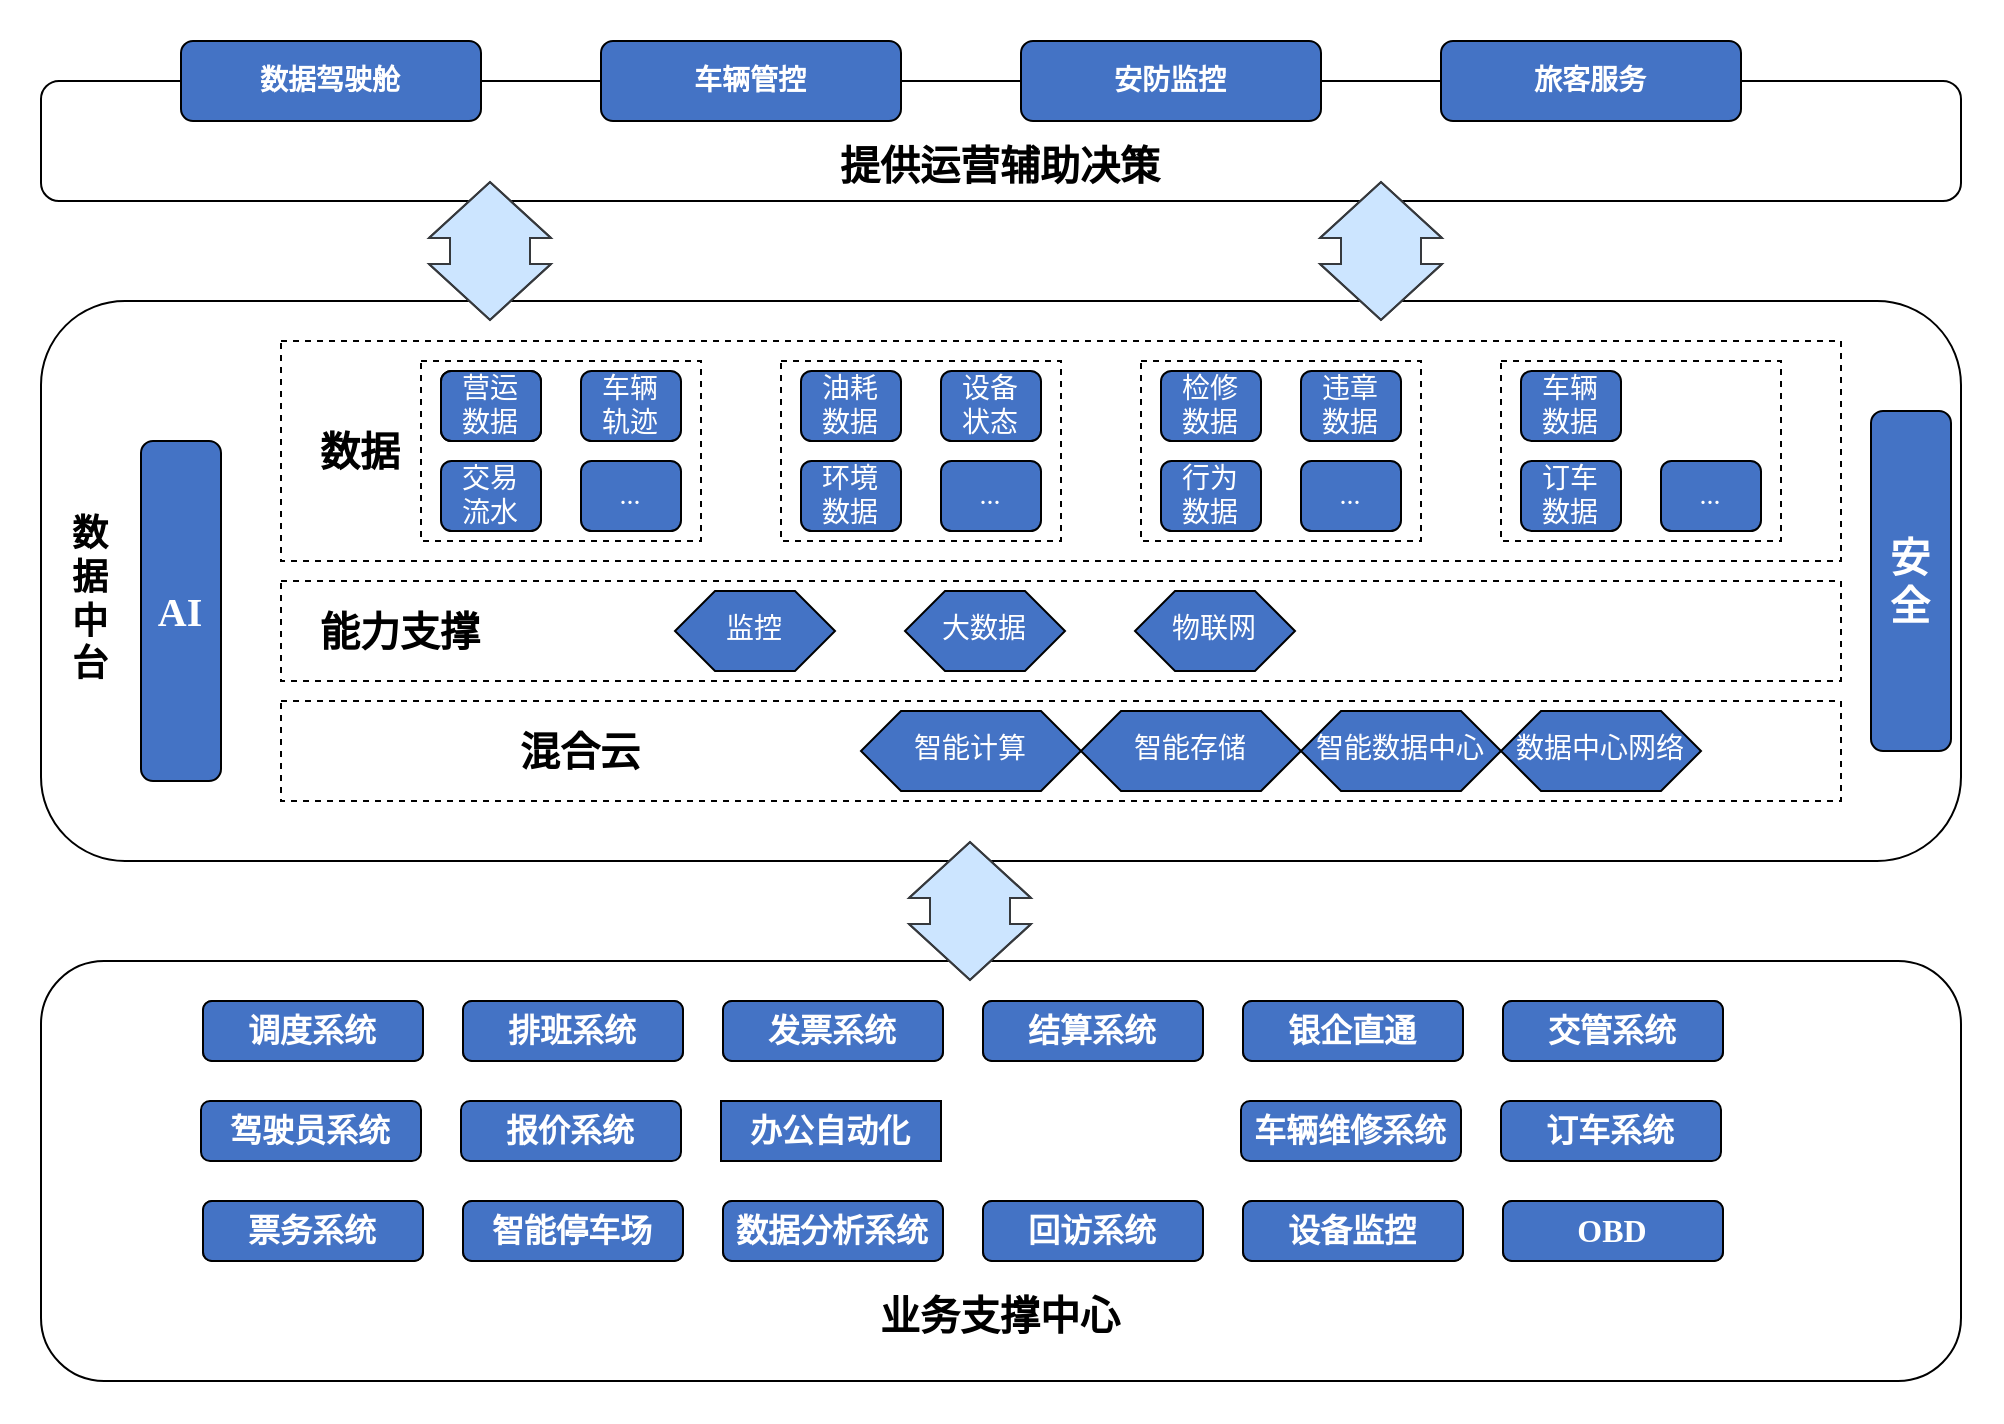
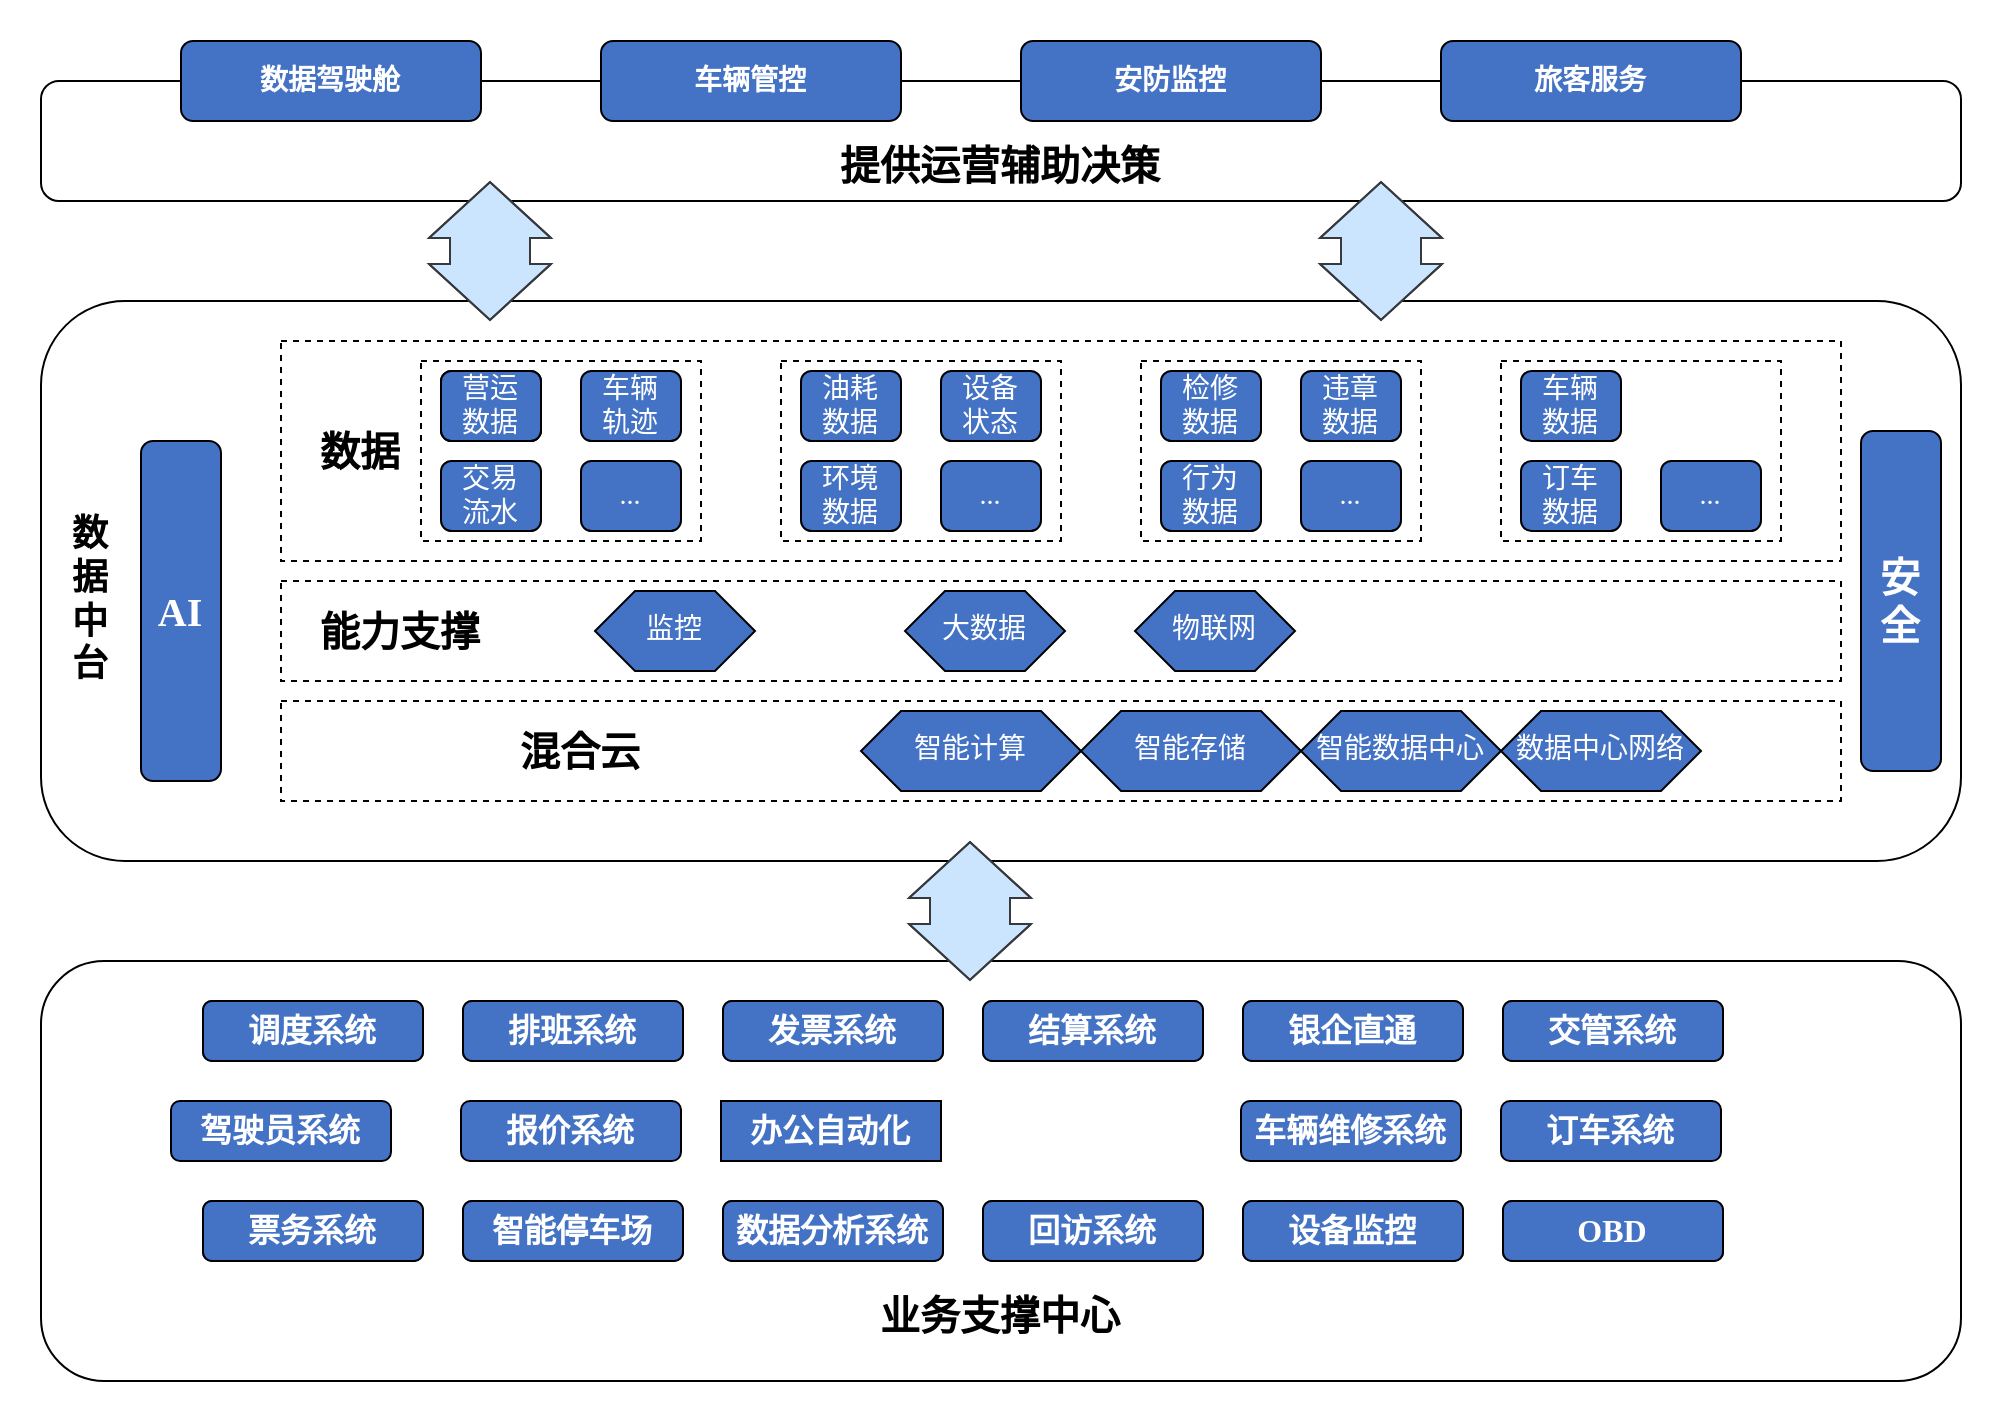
node "安全": moved (1911, 581) -> (1901, 601)
node "监控": moved (755, 631) -> (675, 631)
node "驾驶员系统": moved (311, 1131) -> (281, 1131)
